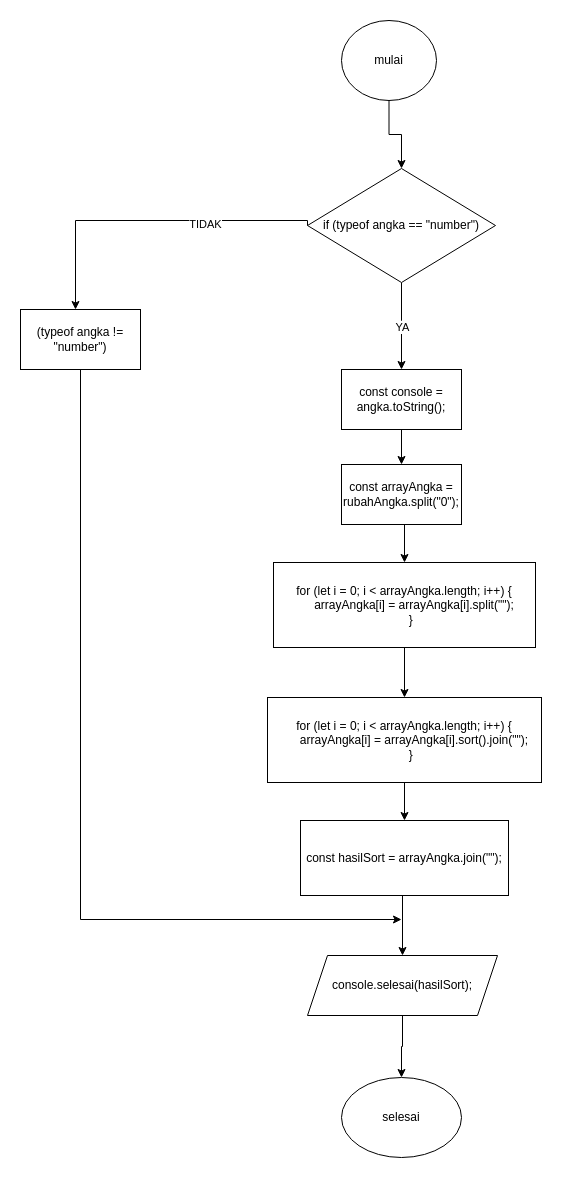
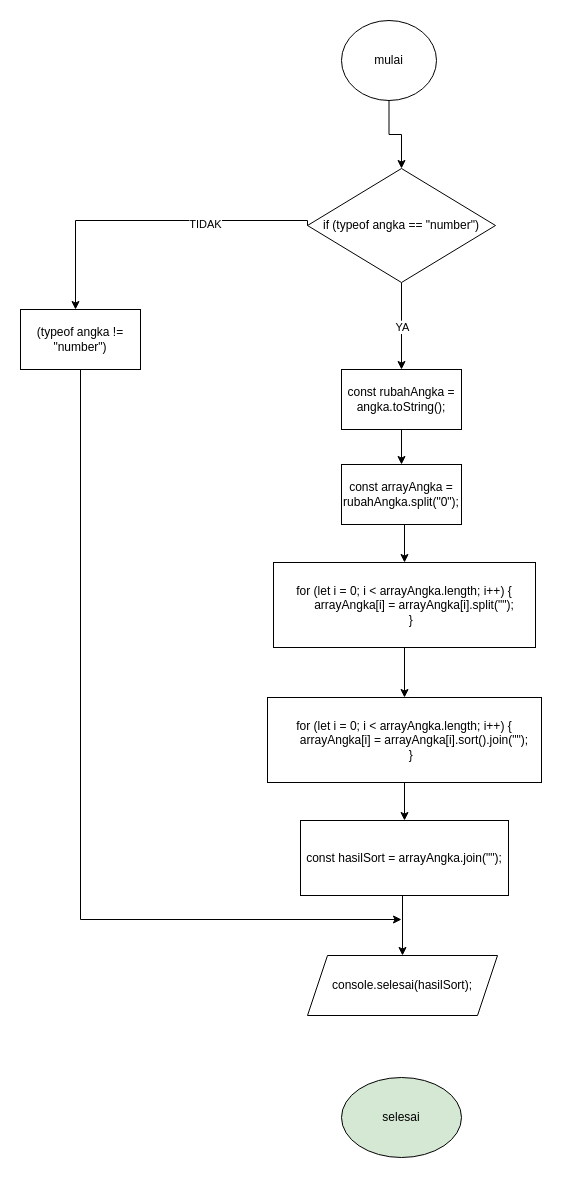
node "const console = angka.toString();": label "const console = angka.toString();" -> "const rubahAngka = angka.toString();"
edge "console.selesai(hasilSort);" -> "selesai": removed
node "selesai": fillcolor #ffffff -> #d5e8d4
